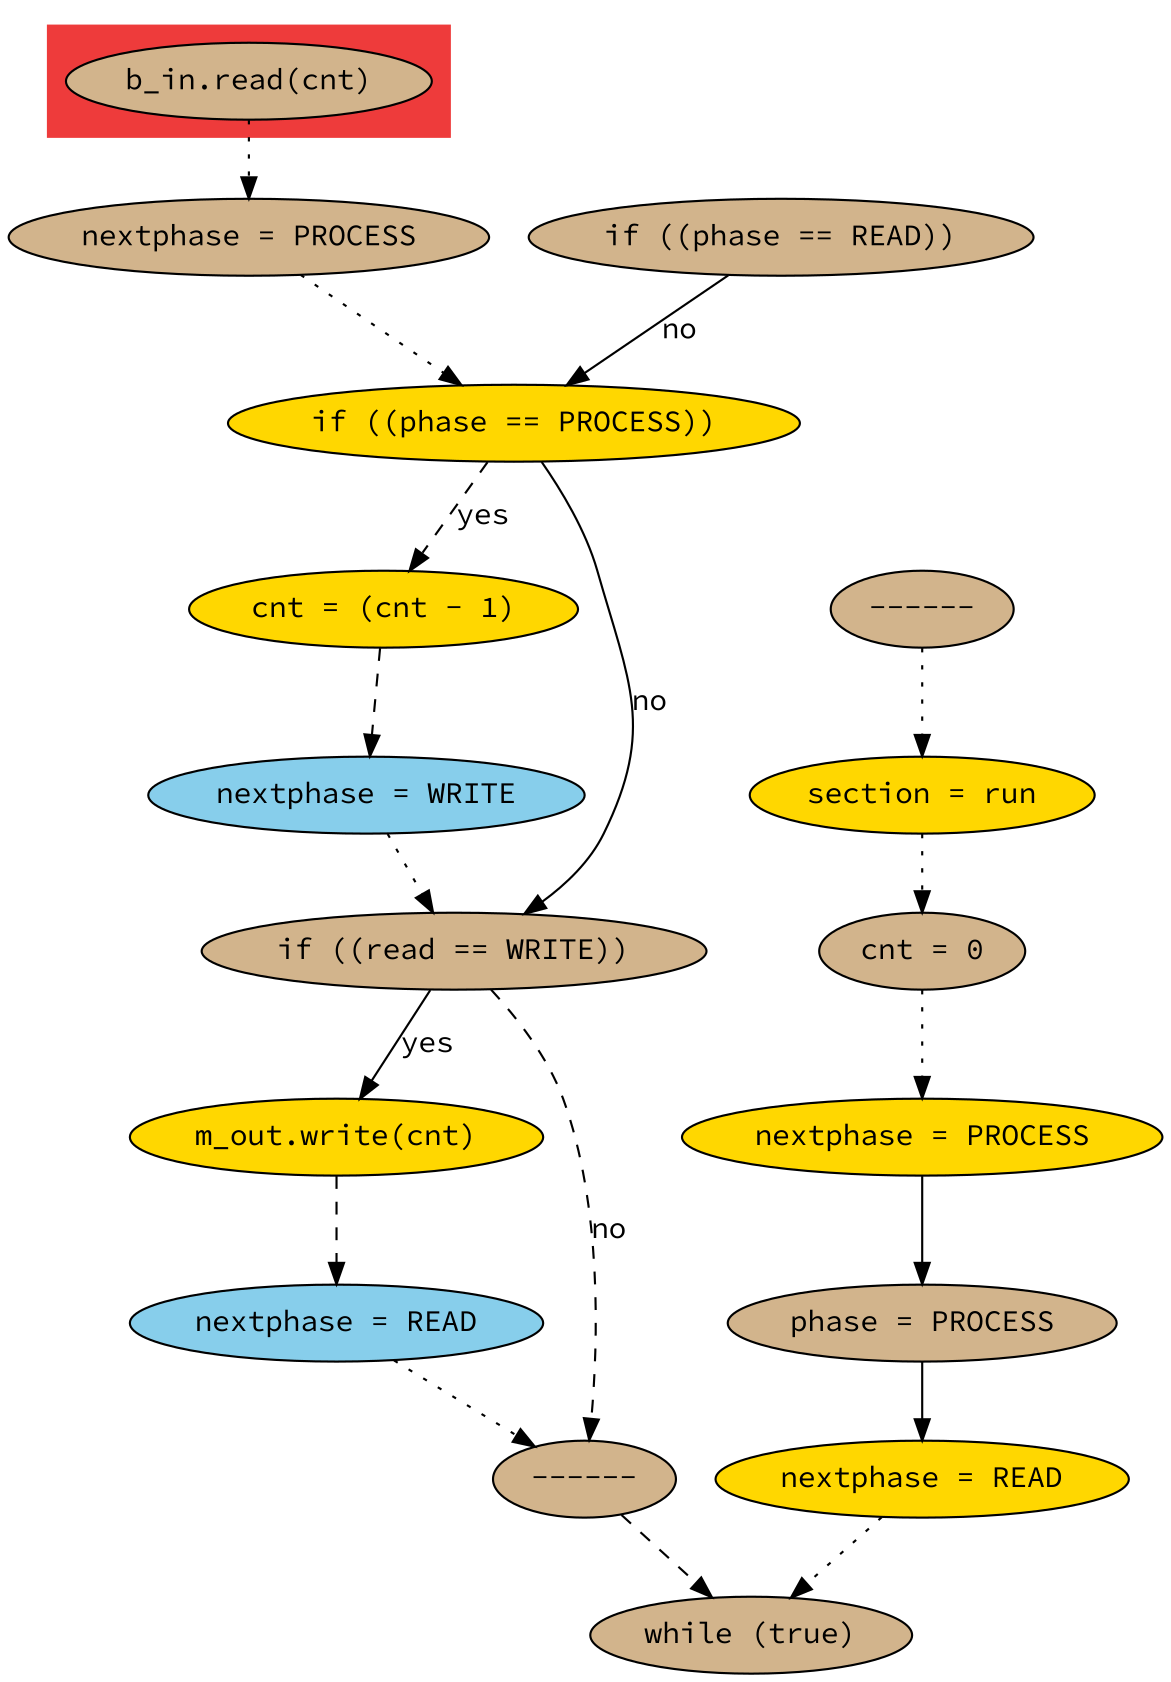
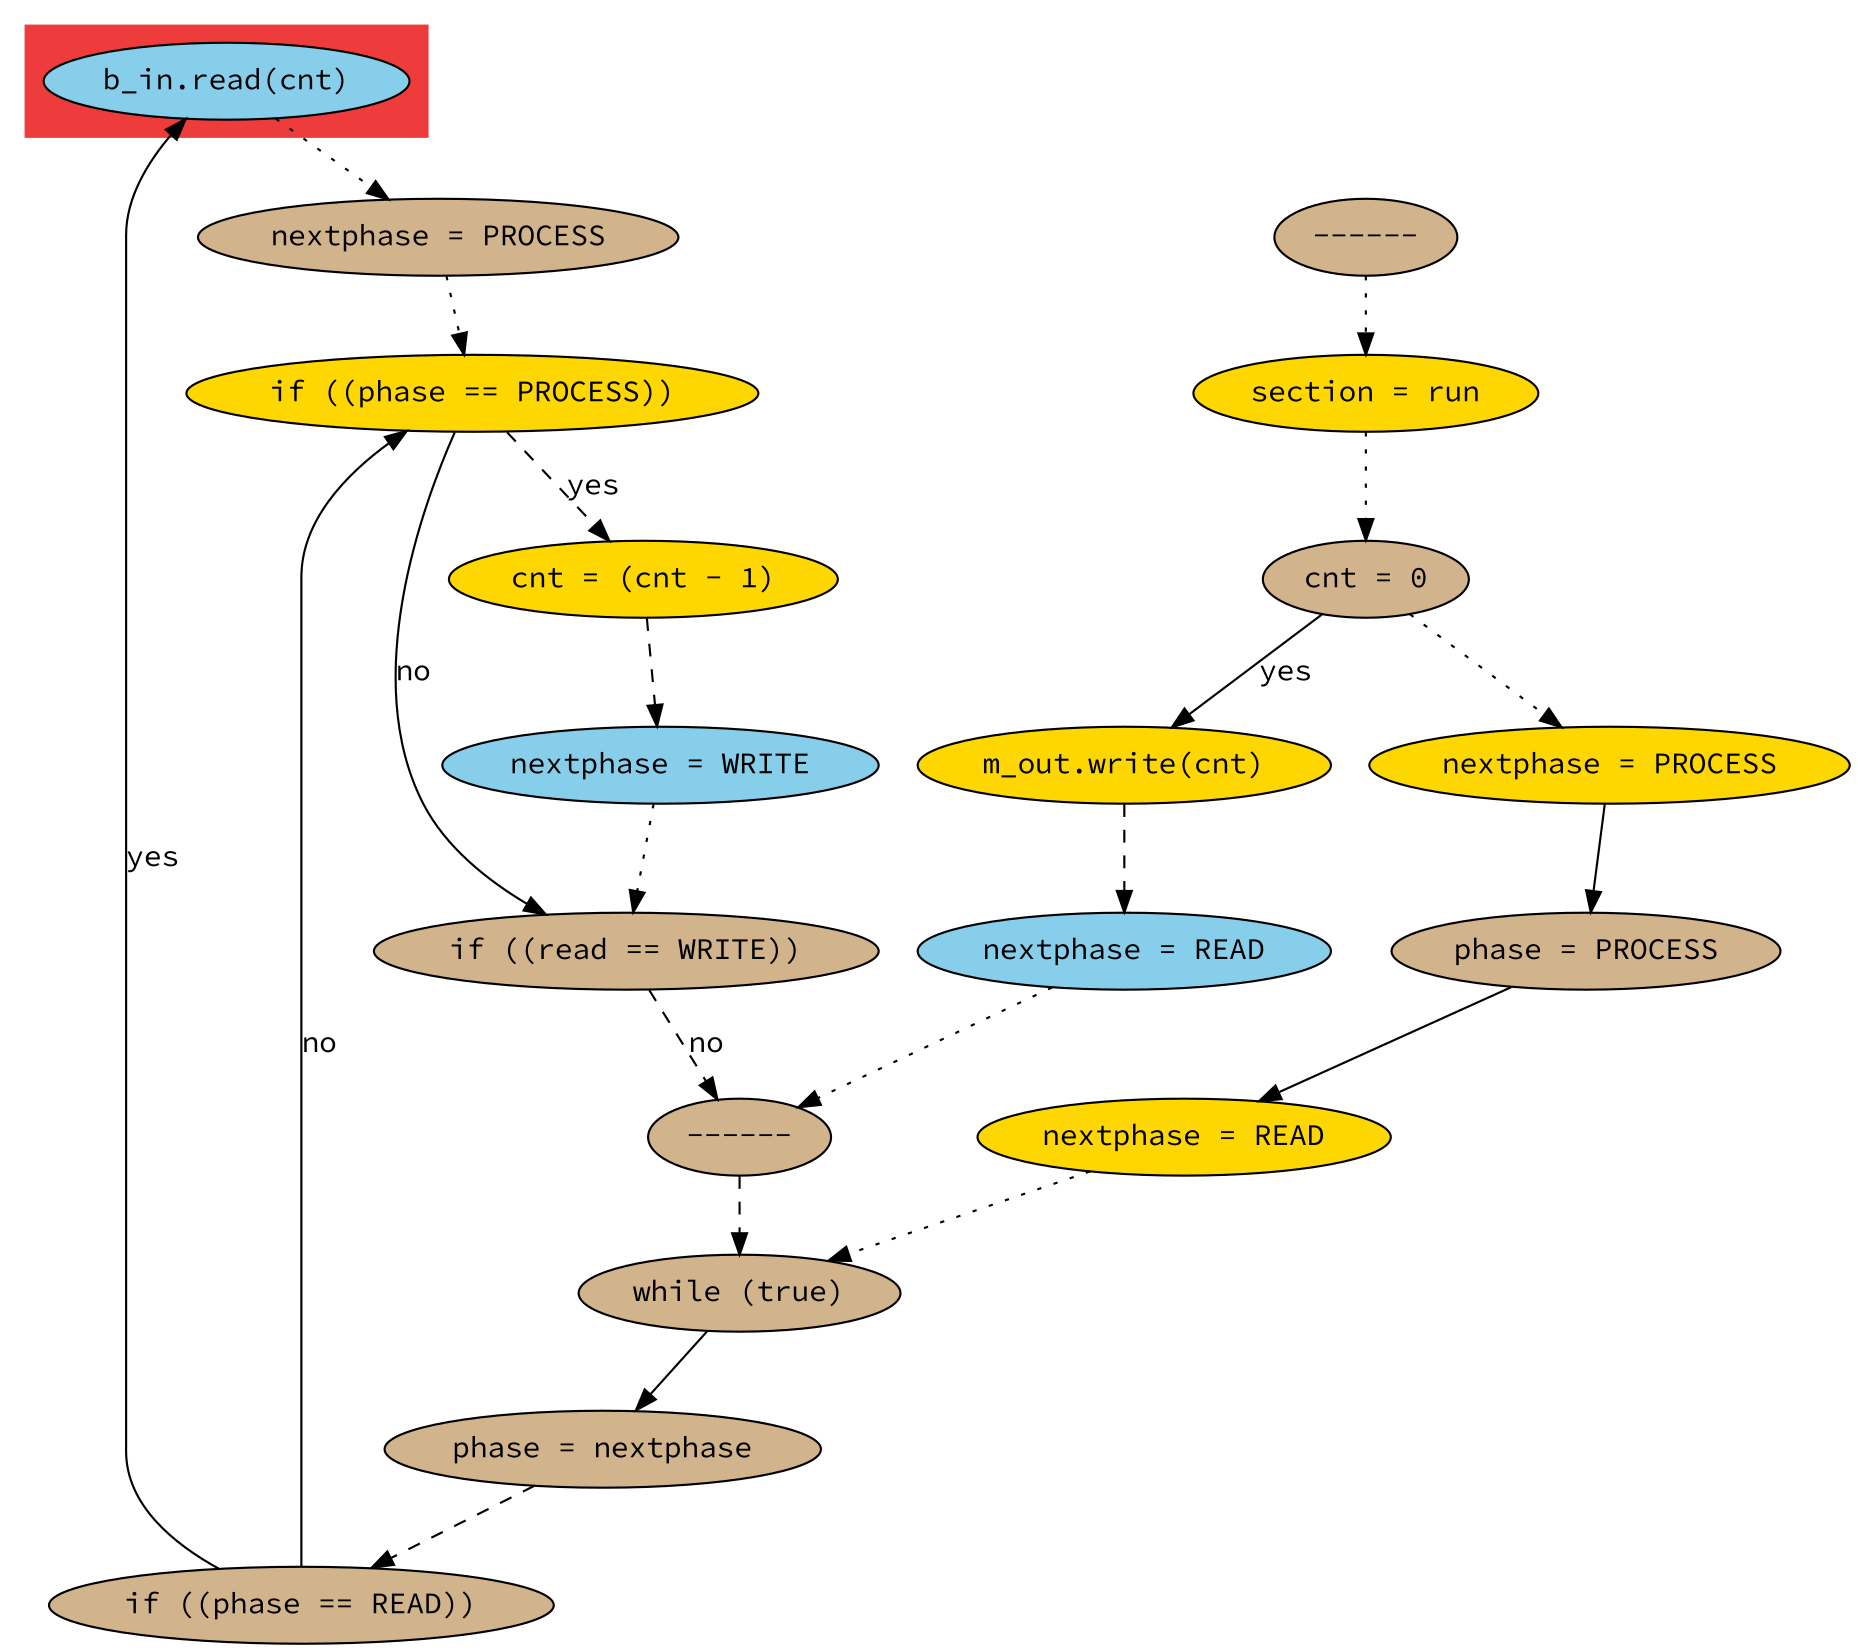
node "b_in.read(cnt)": fillcolor tan -> skyblue
edge "if ((phase == READ))" -> "b_in.read(cnt)": added, label "yes"
edge "if ((read == WRITE))" -> "m_out.write(cnt)": now "cnt = 0" -> "m_out.write(cnt)"
node "phase = nextphase": added
